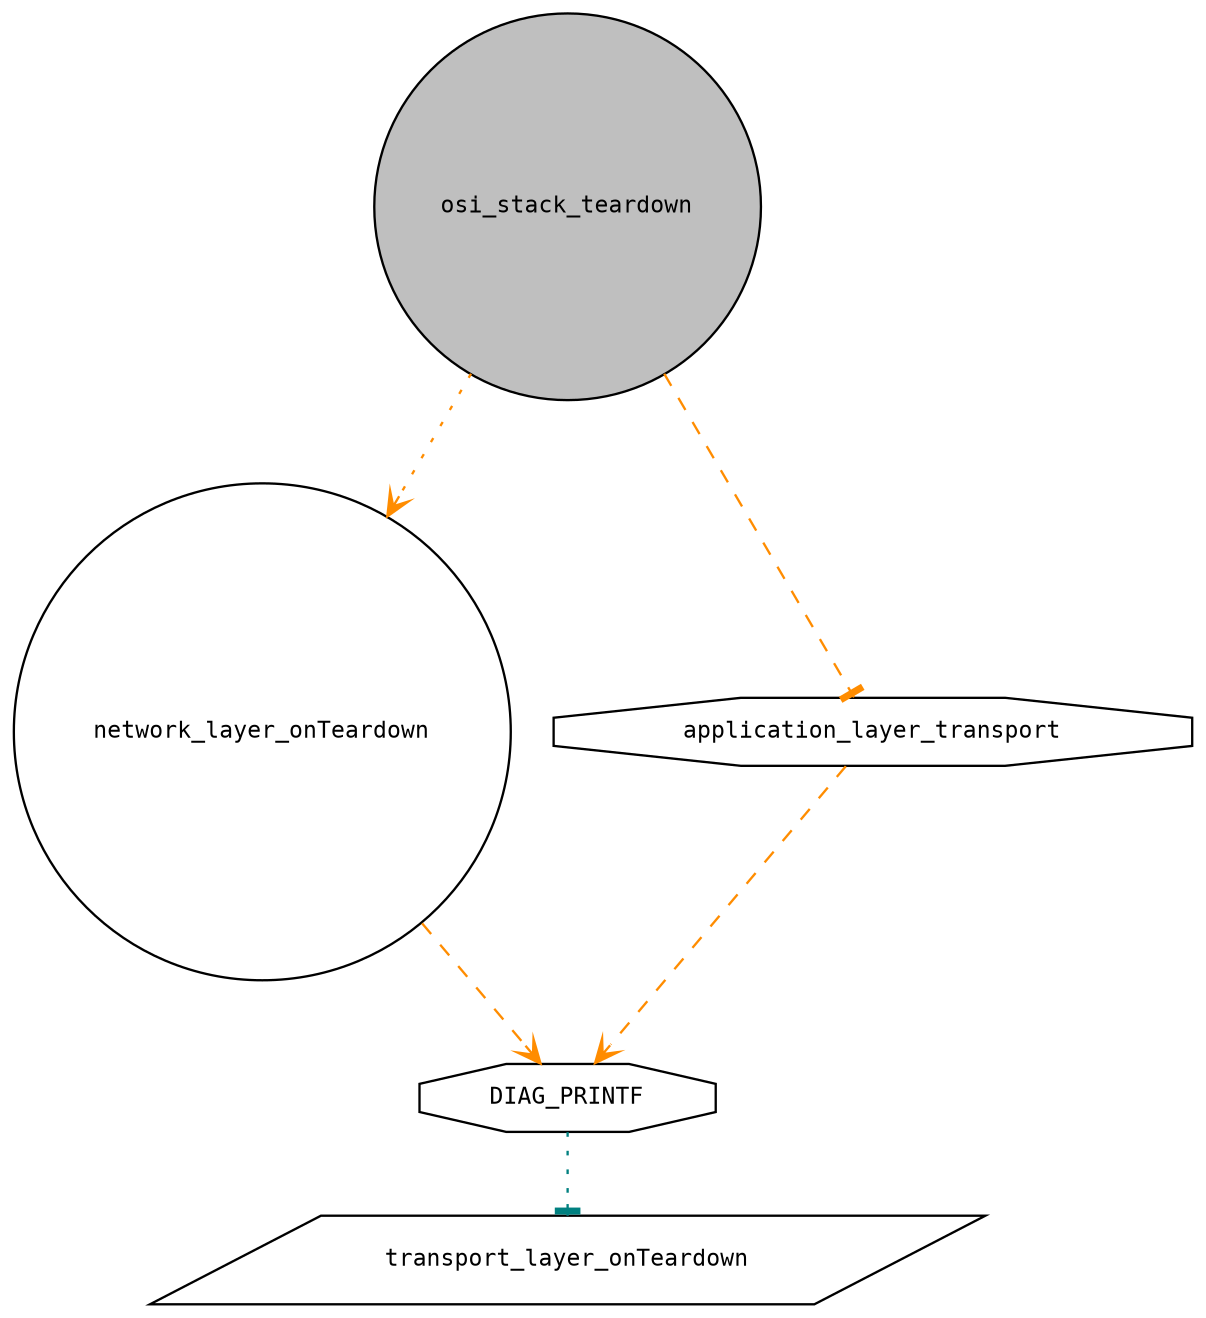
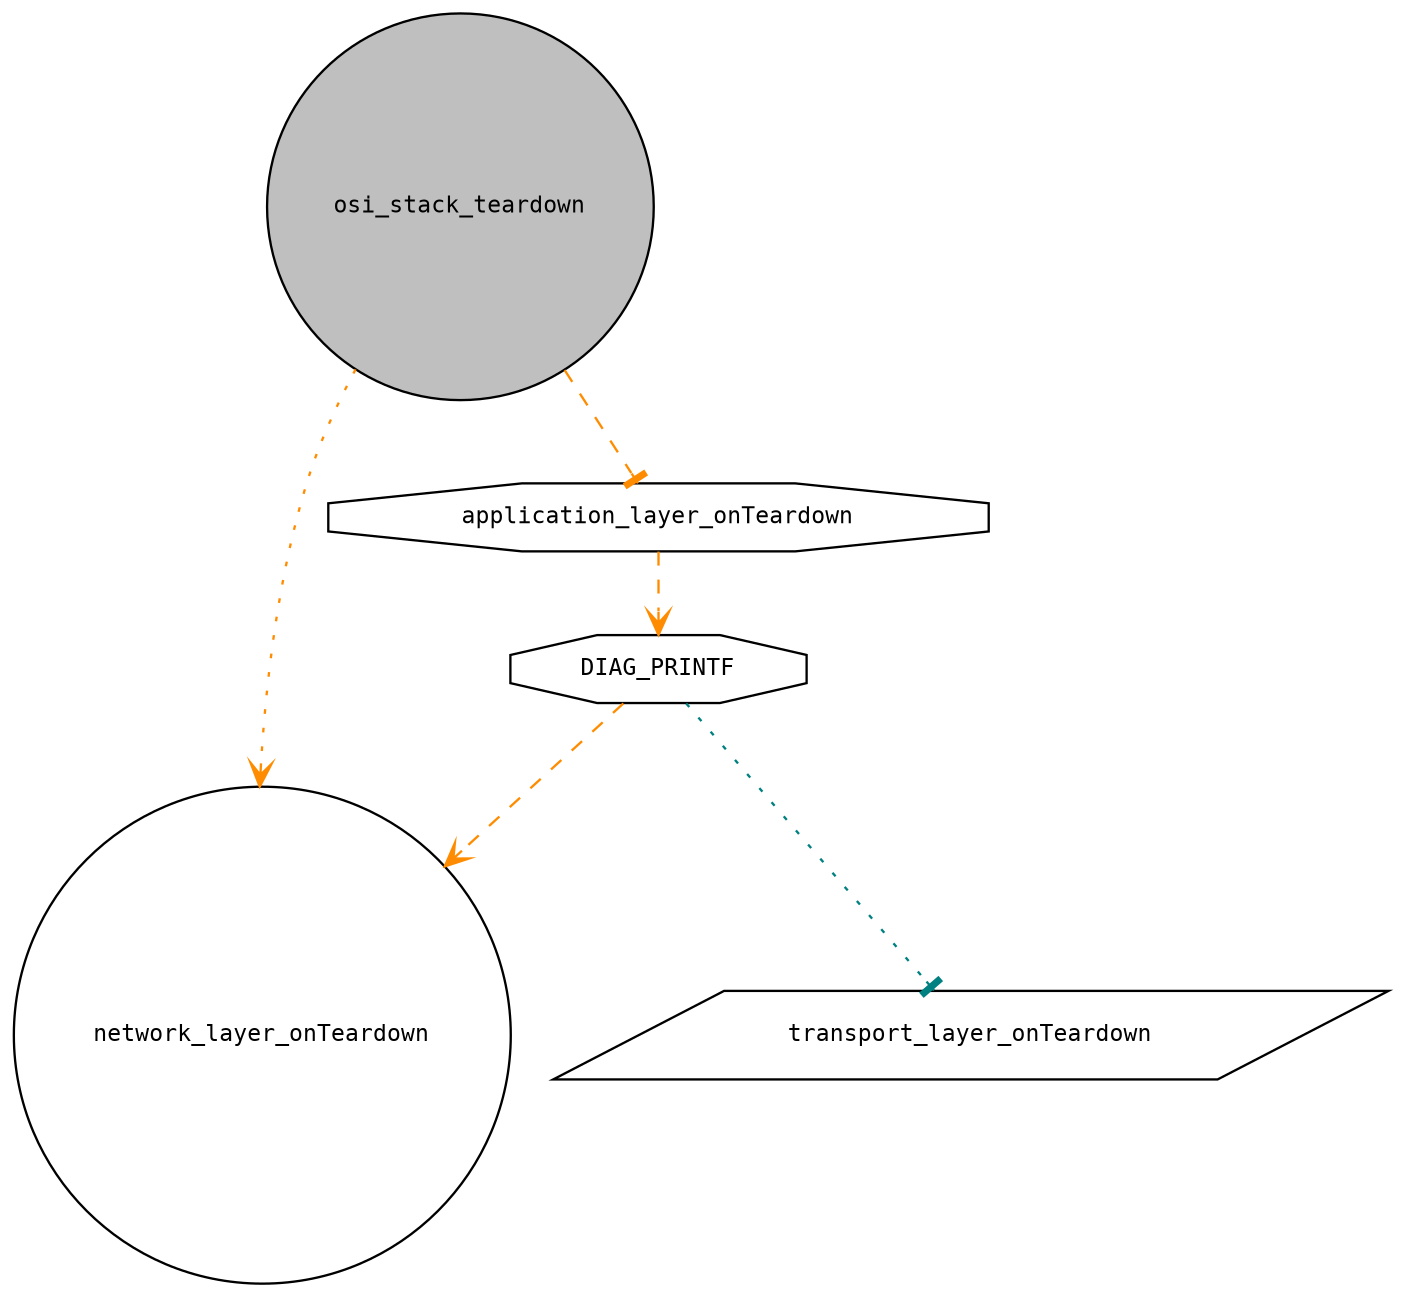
node "application_layer_transport": label "application_layer_transport" -> "application_layer_onTeardown"
edge "network_layer_onTeardown" -> "DIAG_PRINTF": reversed
